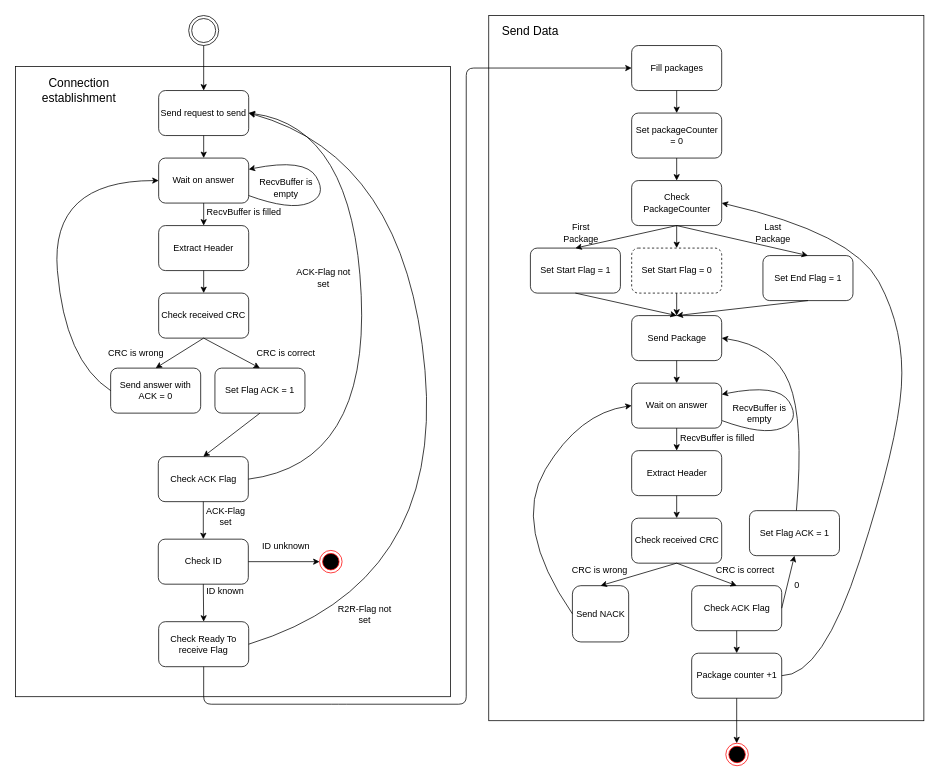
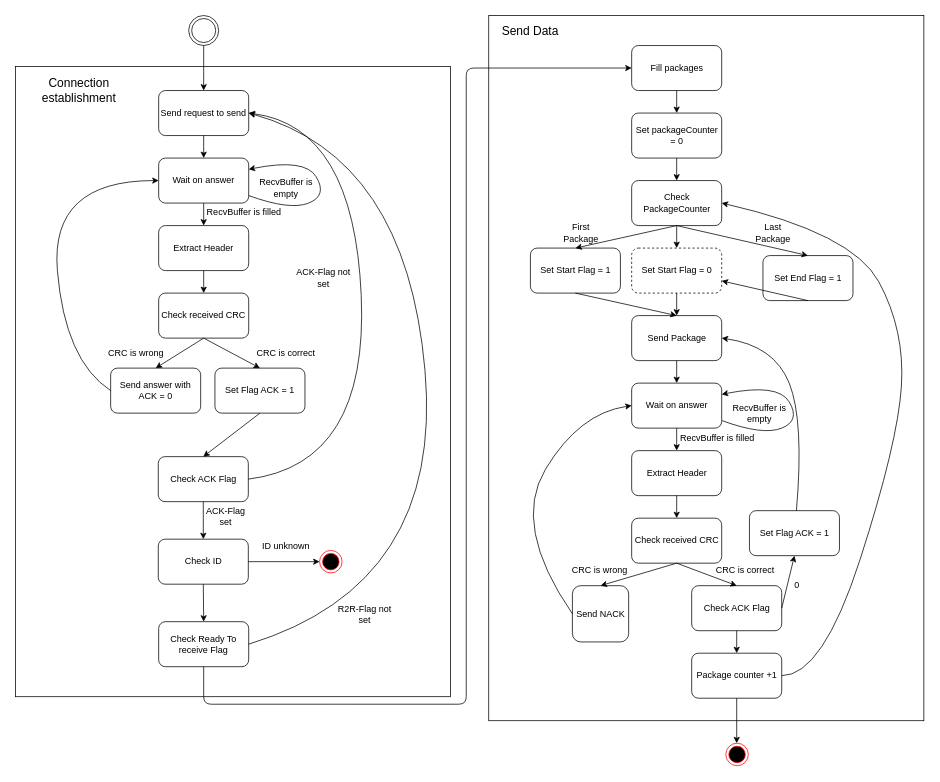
edge "Set End Flag = 1" -> "Send Package": now "Set End Flag = 1" -> "Set Start Flag = 0"
node "ID known": removed
